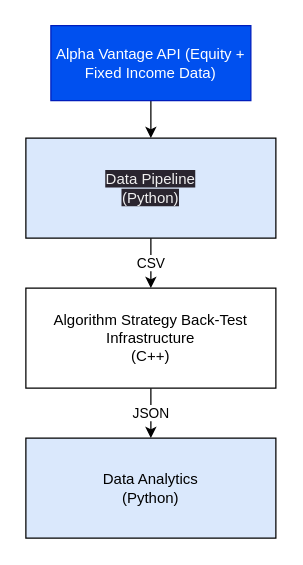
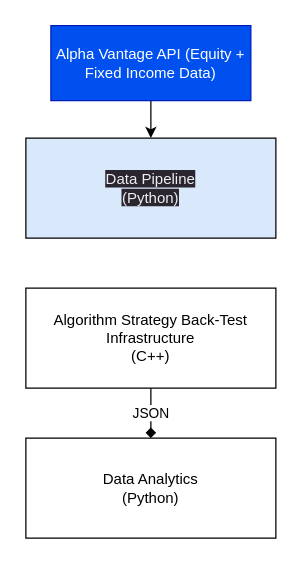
edge "Data Pipeline (Python)" -> "Algorithm Strategy Back-Test Infrastructure (C++)": removed, label "CSV"
edge "Algorithm Strategy Back-Test Infrastructure (C++)" -> "Data Analytics (Python)": arrowhead classic -> diamond
node "Data Analytics (Python)": fillcolor #dae8fc -> #ffffff
